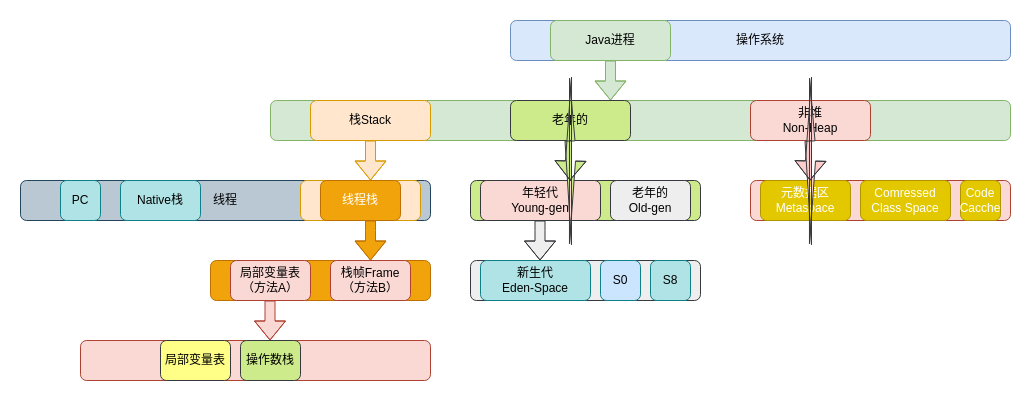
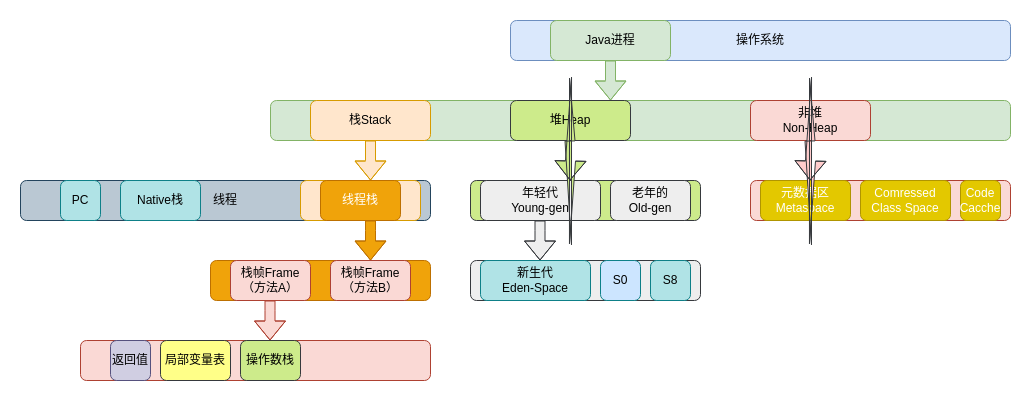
node "老年的": label "老年的" -> "堆Heap"
node "年轻代 Young-gen": fillcolor #fad9d5 -> #eeeeee
node "局部变量表 （方法A）": label "局部变量表 （方法A）" -> "栈帧Frame （方法A）"
node "返回值": added
